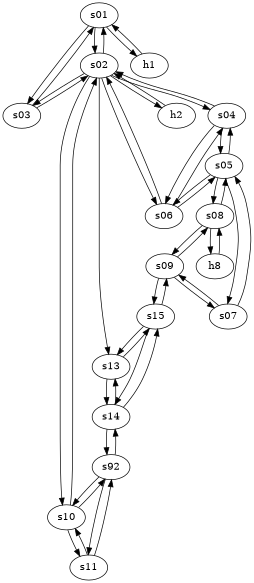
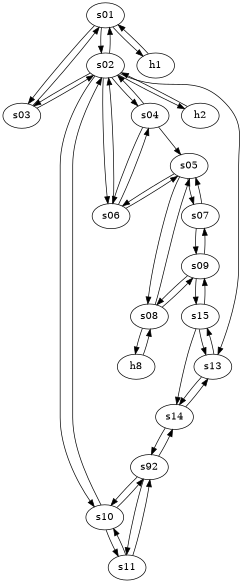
edge "s05" -> "s04": removed
edge "s14" -> "s15": removed
